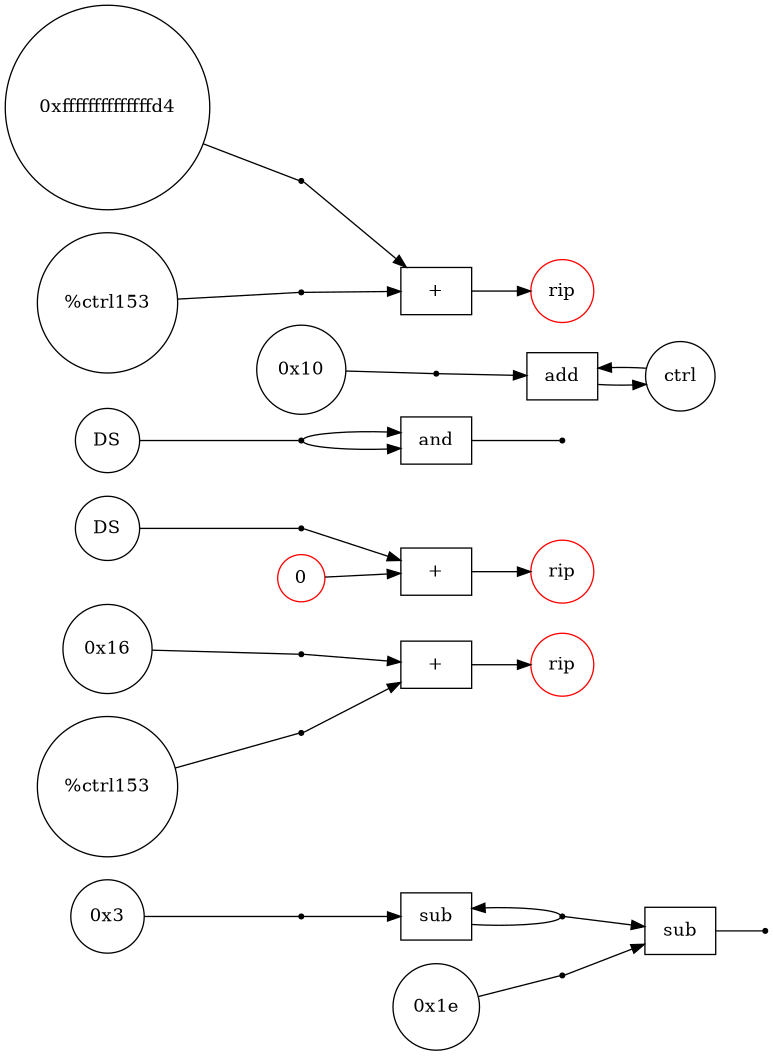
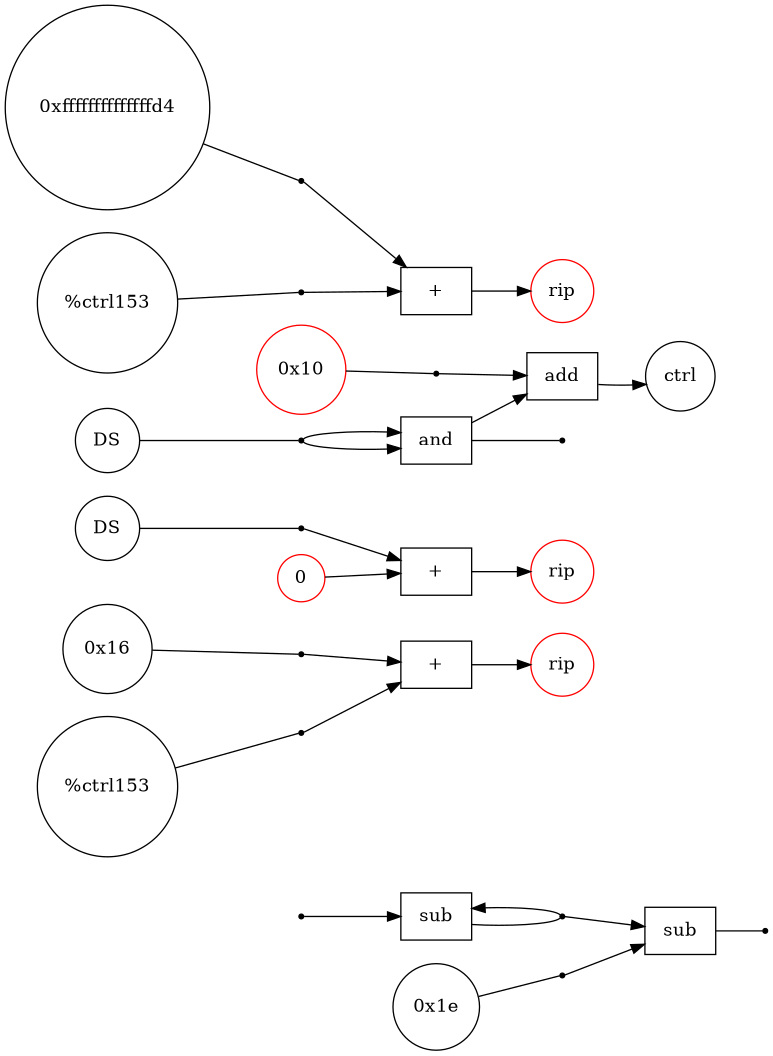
edge "ctrl" -> "add": now "and" -> "add"
node "0x10": color black -> red
node "0x3": removed
